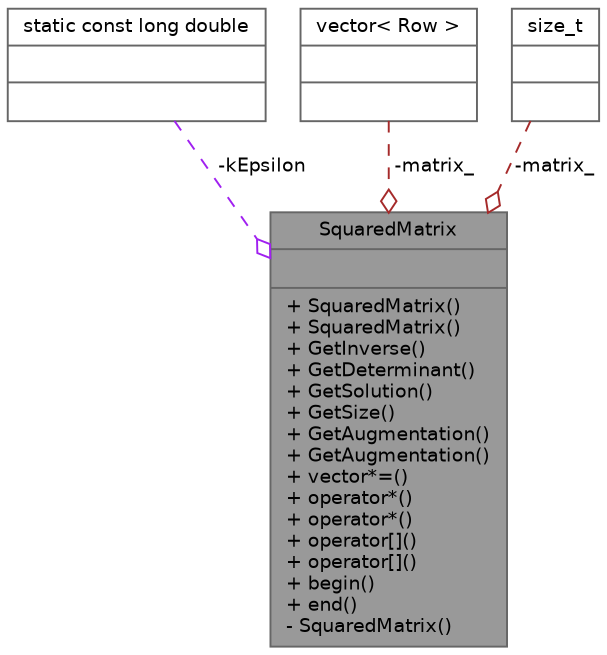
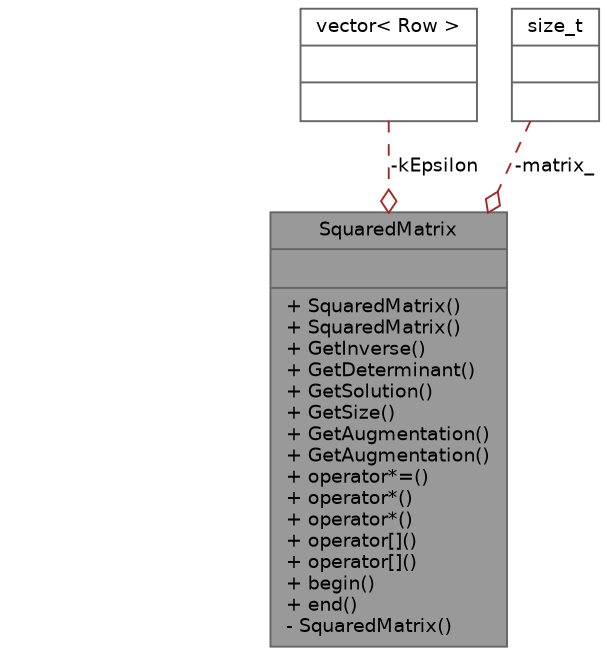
node "static const long double": removed
edge "vector< Row >" -> "SquaredMatrix": label " -matrix_" -> " -kEpsilon"
node "SquaredMatrix": text "+ vector*=()" -> "+ operator*=()"
